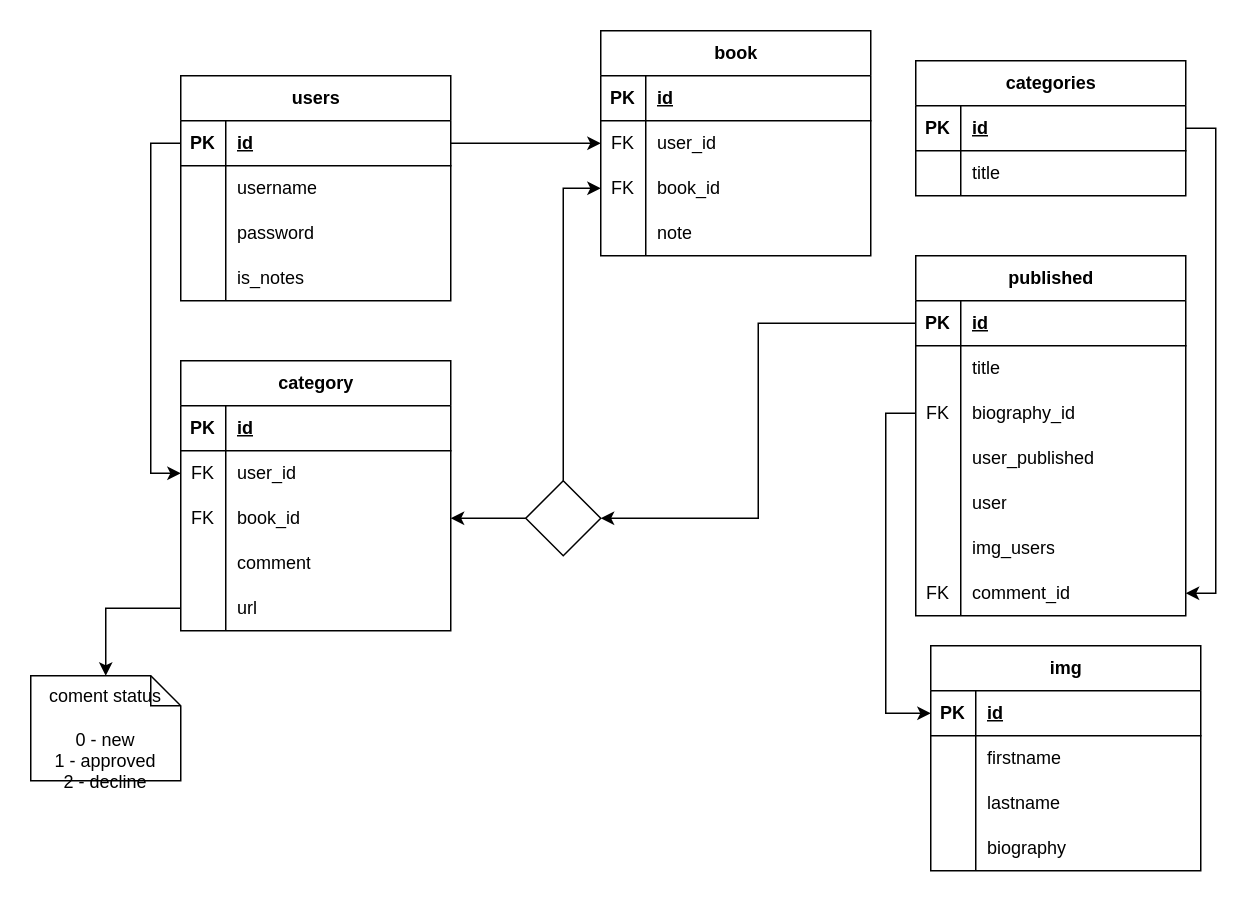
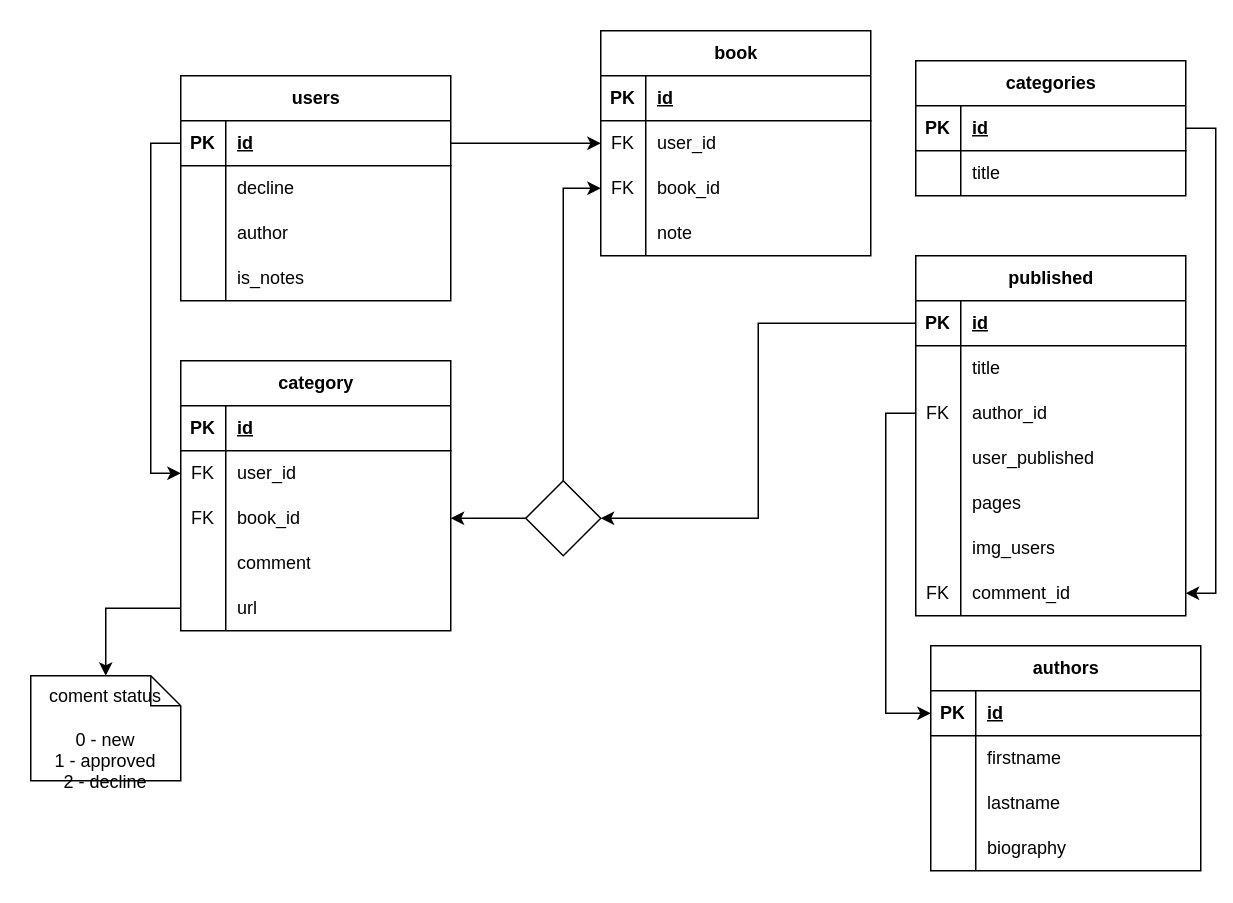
node "username": label "username" -> "decline"
node "password": label "password" -> "author"
node "biography_id": label "biography_id" -> "author_id"
node "user": label "user" -> "pages"
node "img": label "img" -> "authors"
